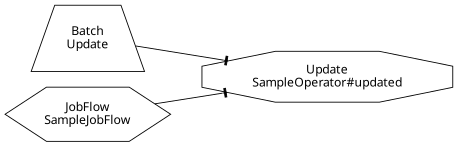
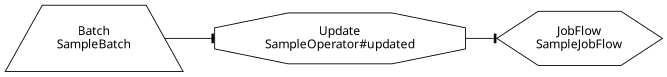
node "Batch Update": label "Batch Update" -> "Batch SampleBatch"
edge "JobFlow SampleJobFlow" -> "Update SampleOperator#updated": reversed
